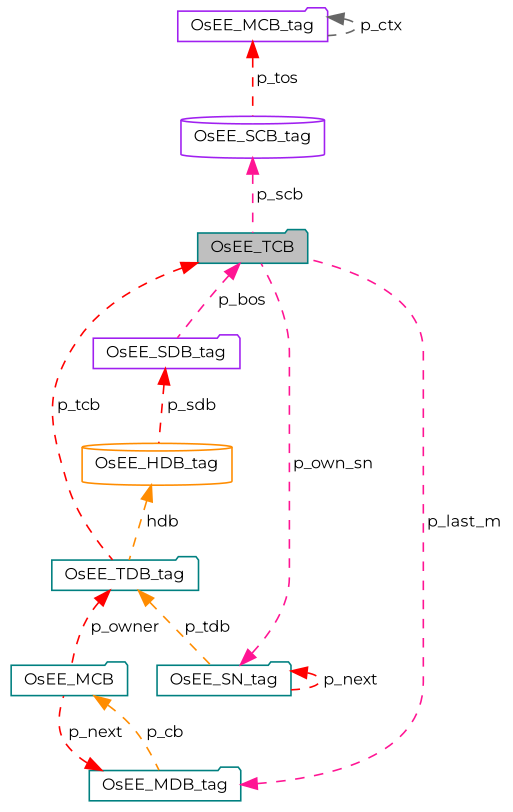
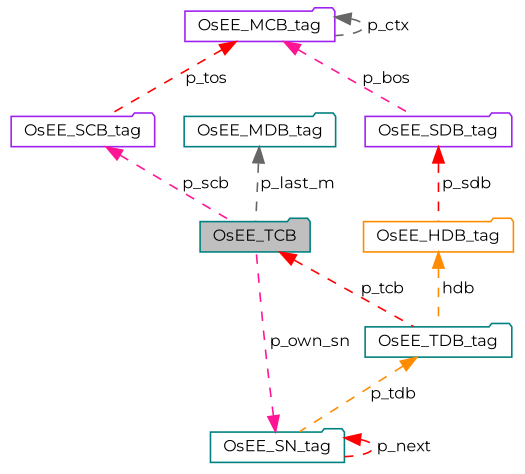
node "OsEE_SCB_tag": shape cylinder -> folder
edge "OsEE_SDB_tag" -> "OsEE_TCB": now "OsEE_SDB_tag" -> "OsEE_MCB_tag"
node "OsEE_HDB_tag": shape cylinder -> folder
edge "OsEE_TCB" -> "OsEE_MDB_tag": color deeppink -> gray40
node "OsEE_MCB": removed
